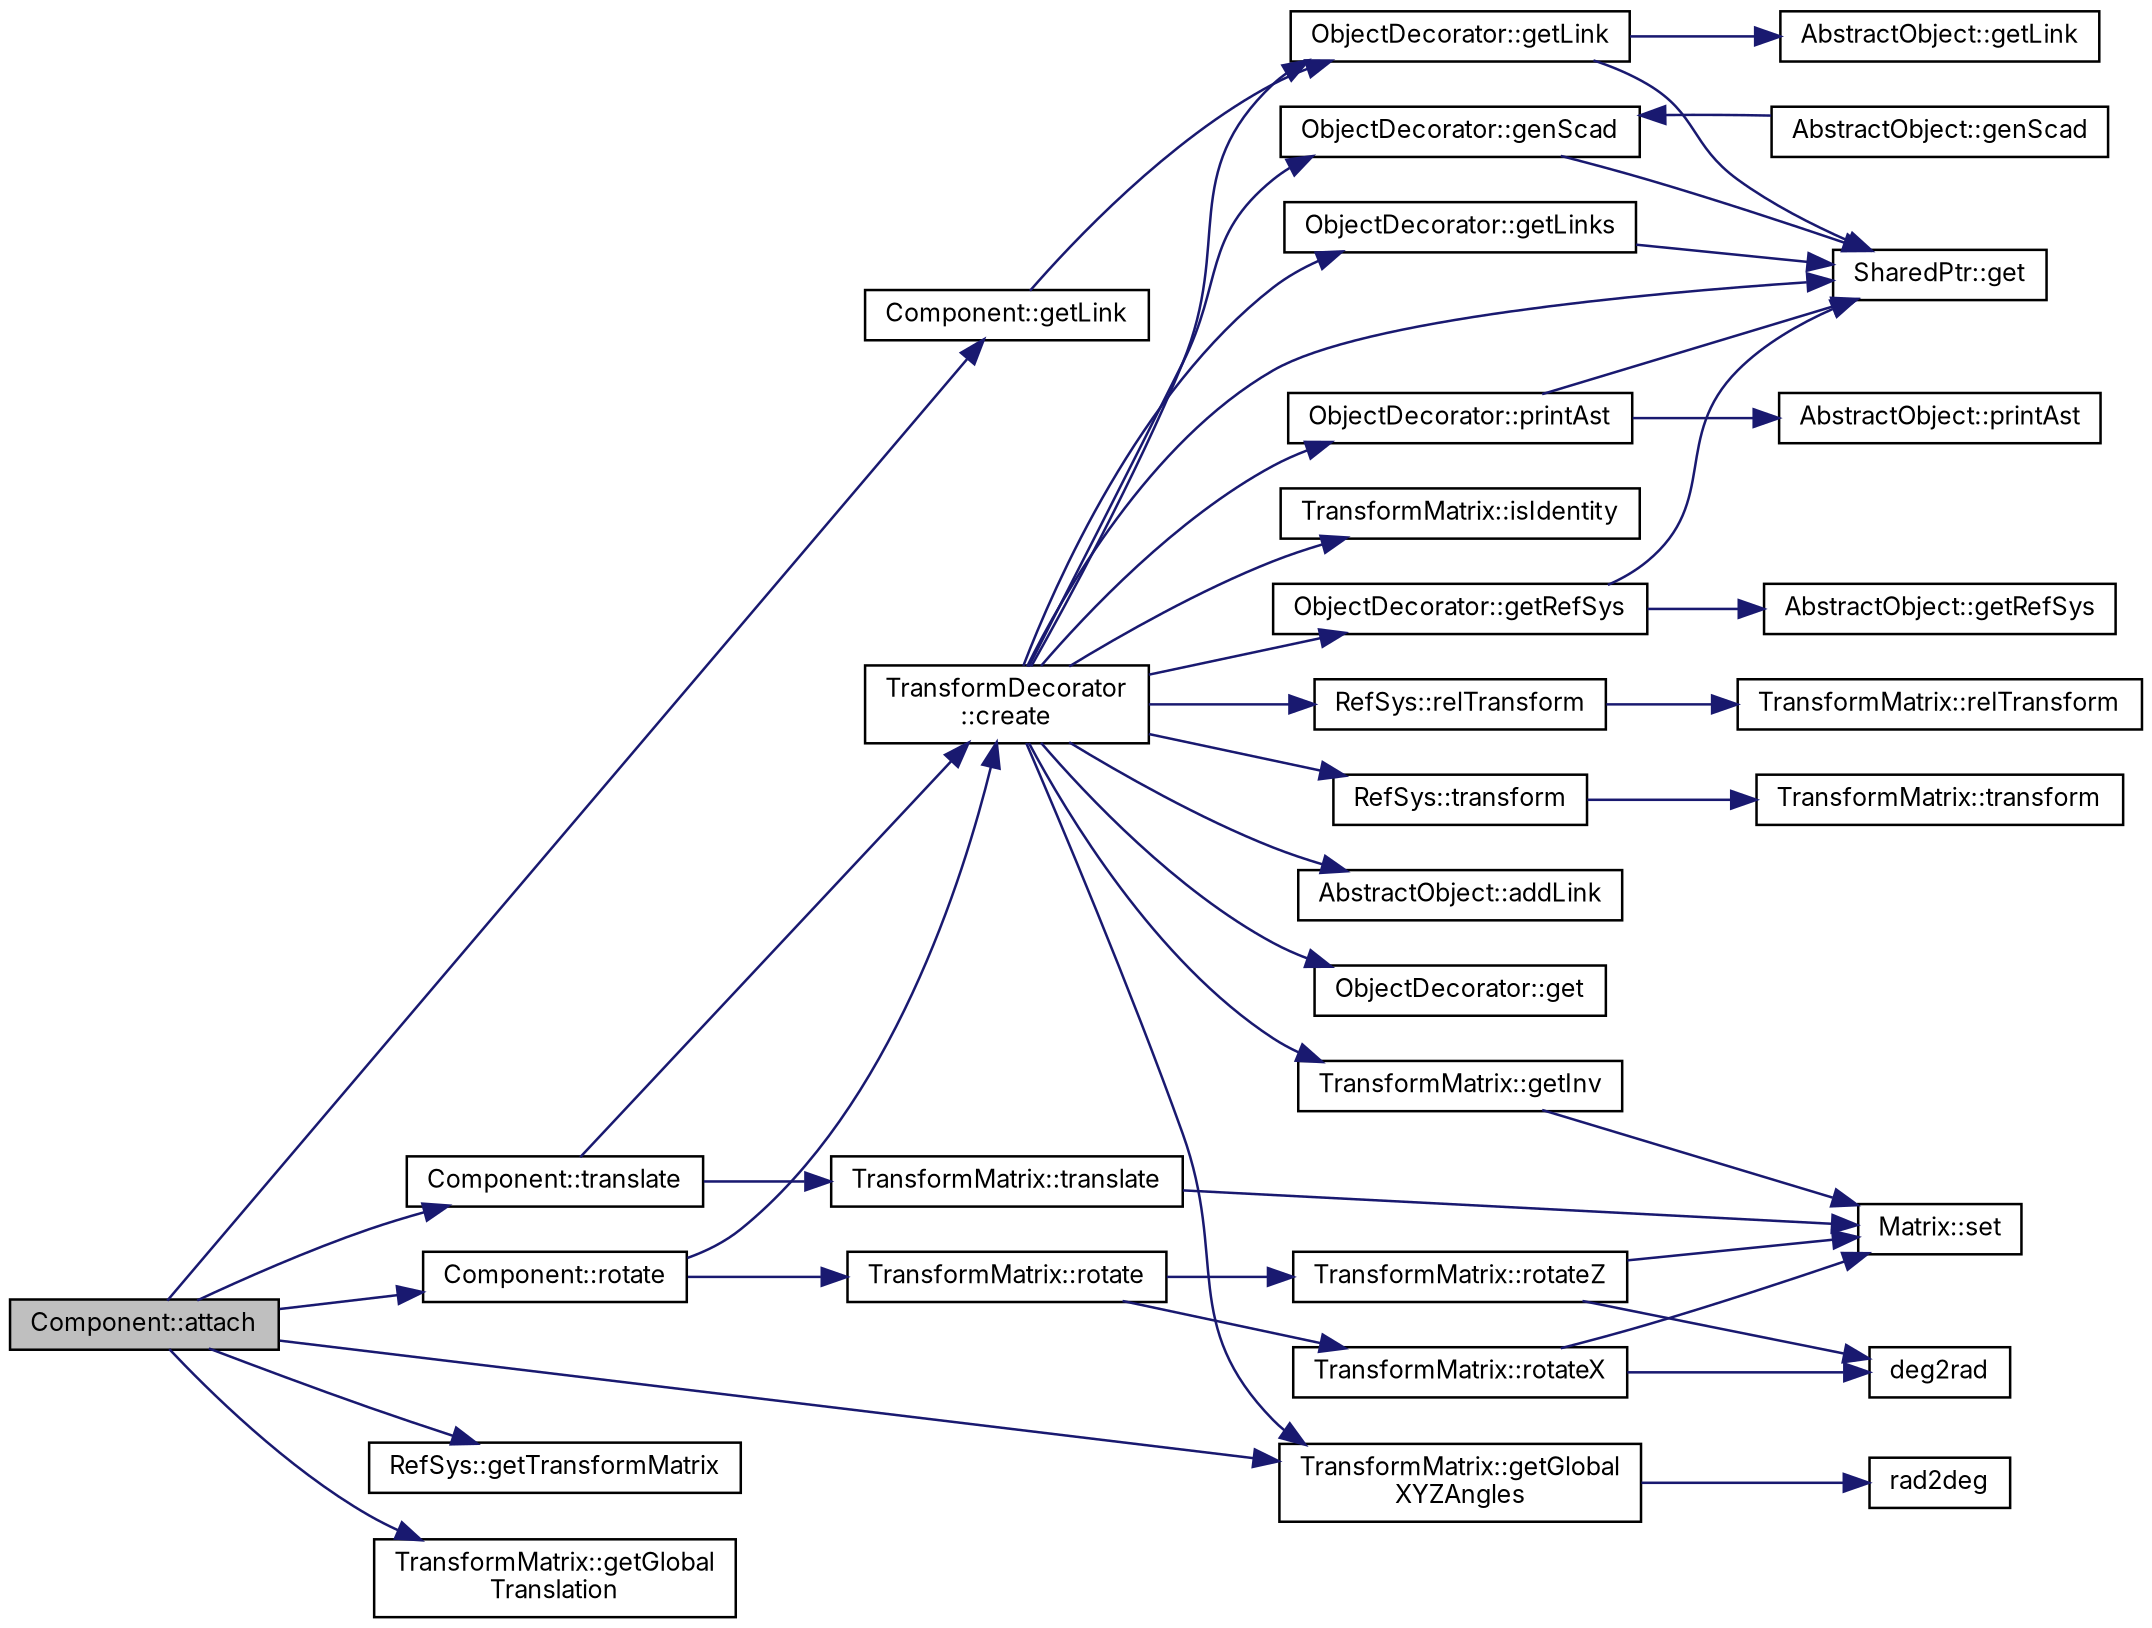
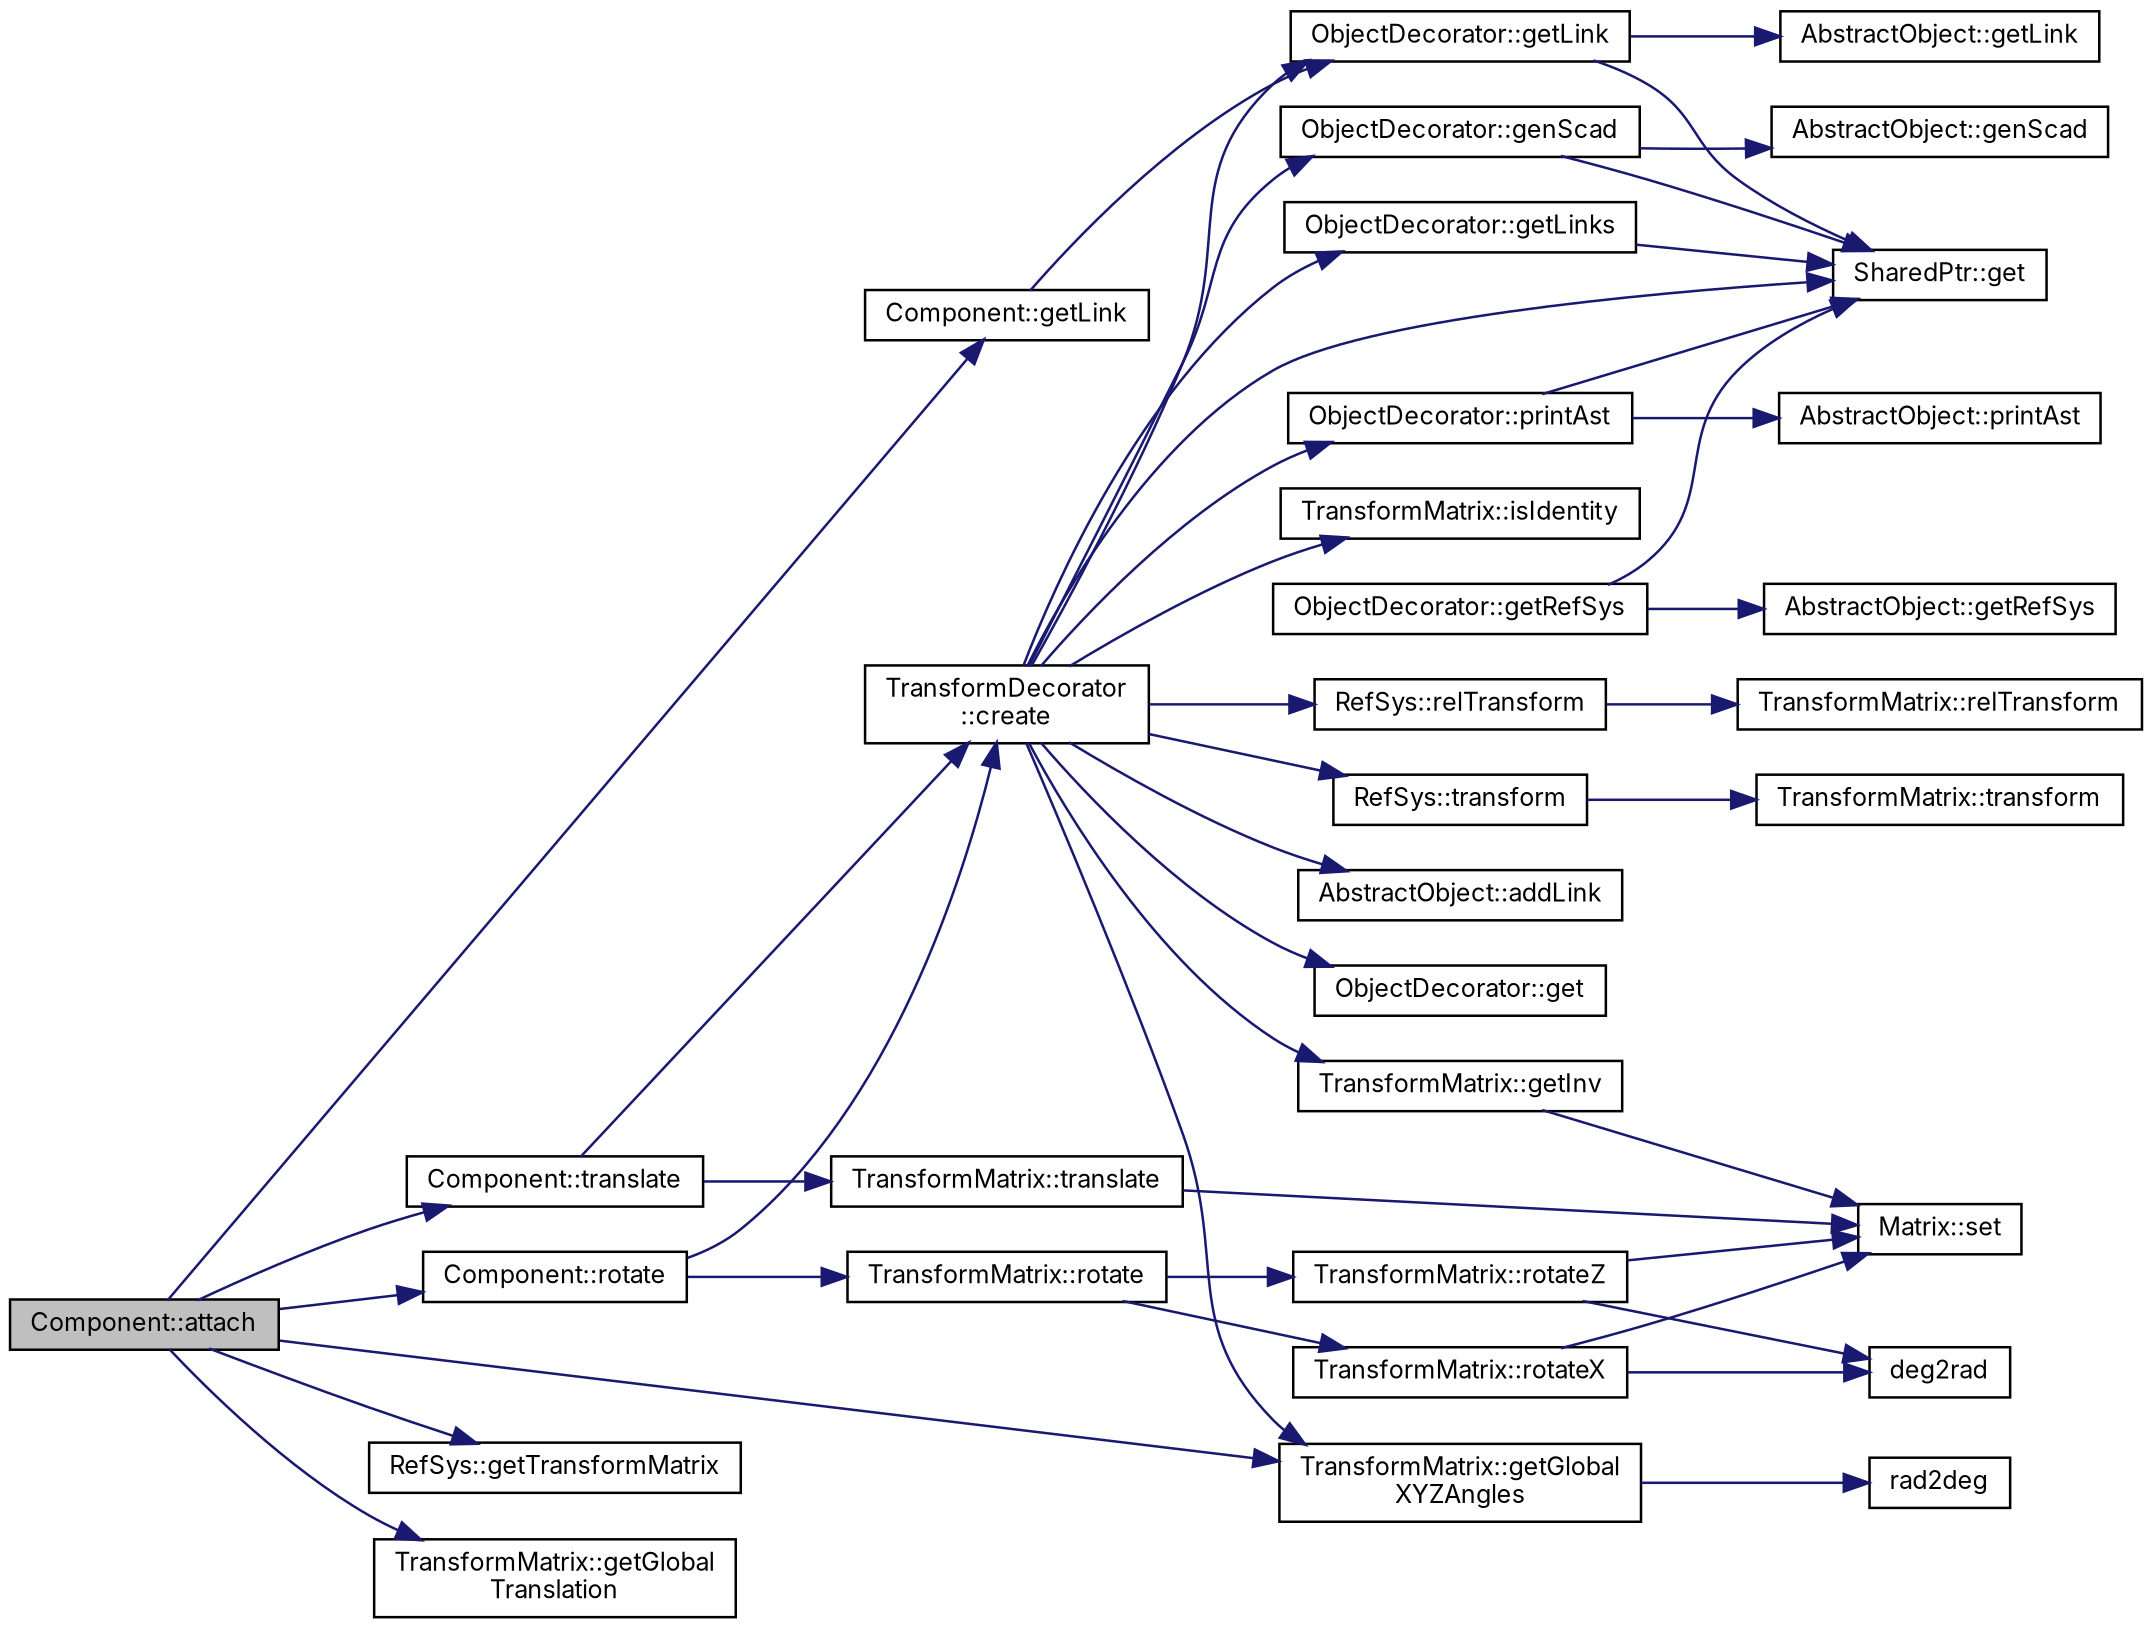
edge "AbstractObject::genScad" -> "ObjectDecorator::genScad": reversed
edge "TransformDecorator ::create" -> "ObjectDecorator::getRefSys": removed
